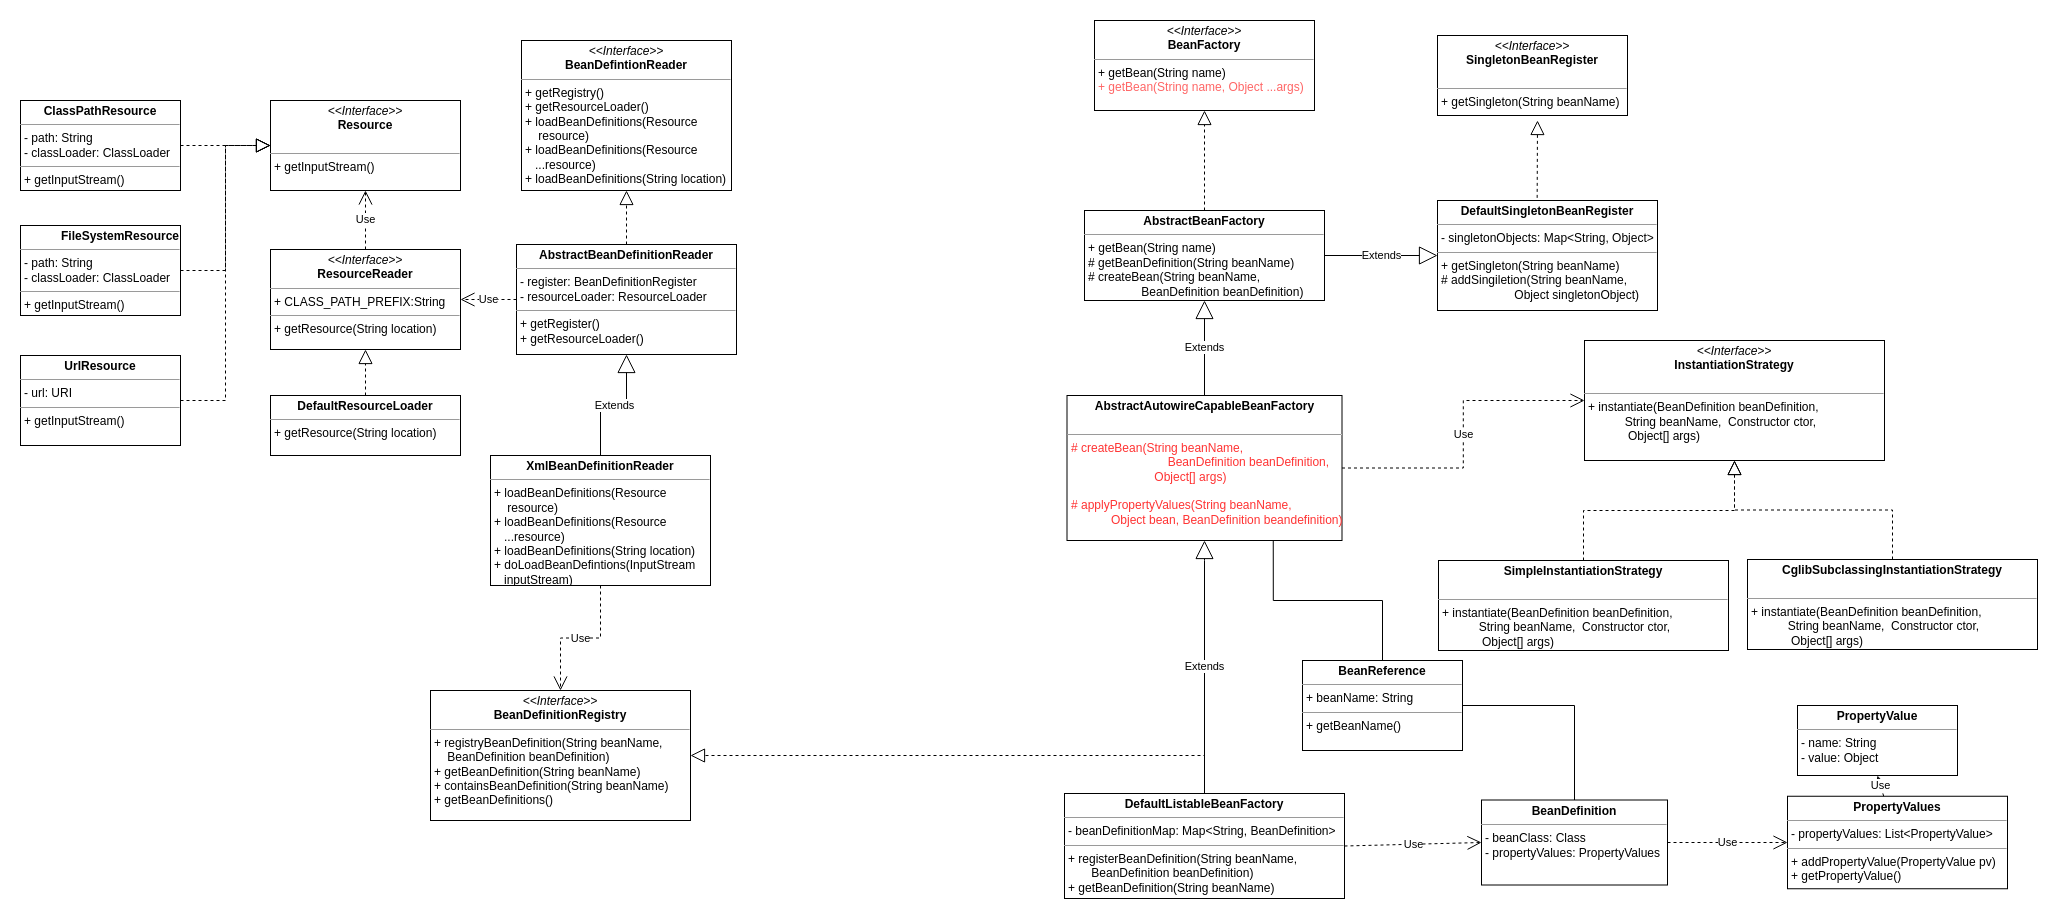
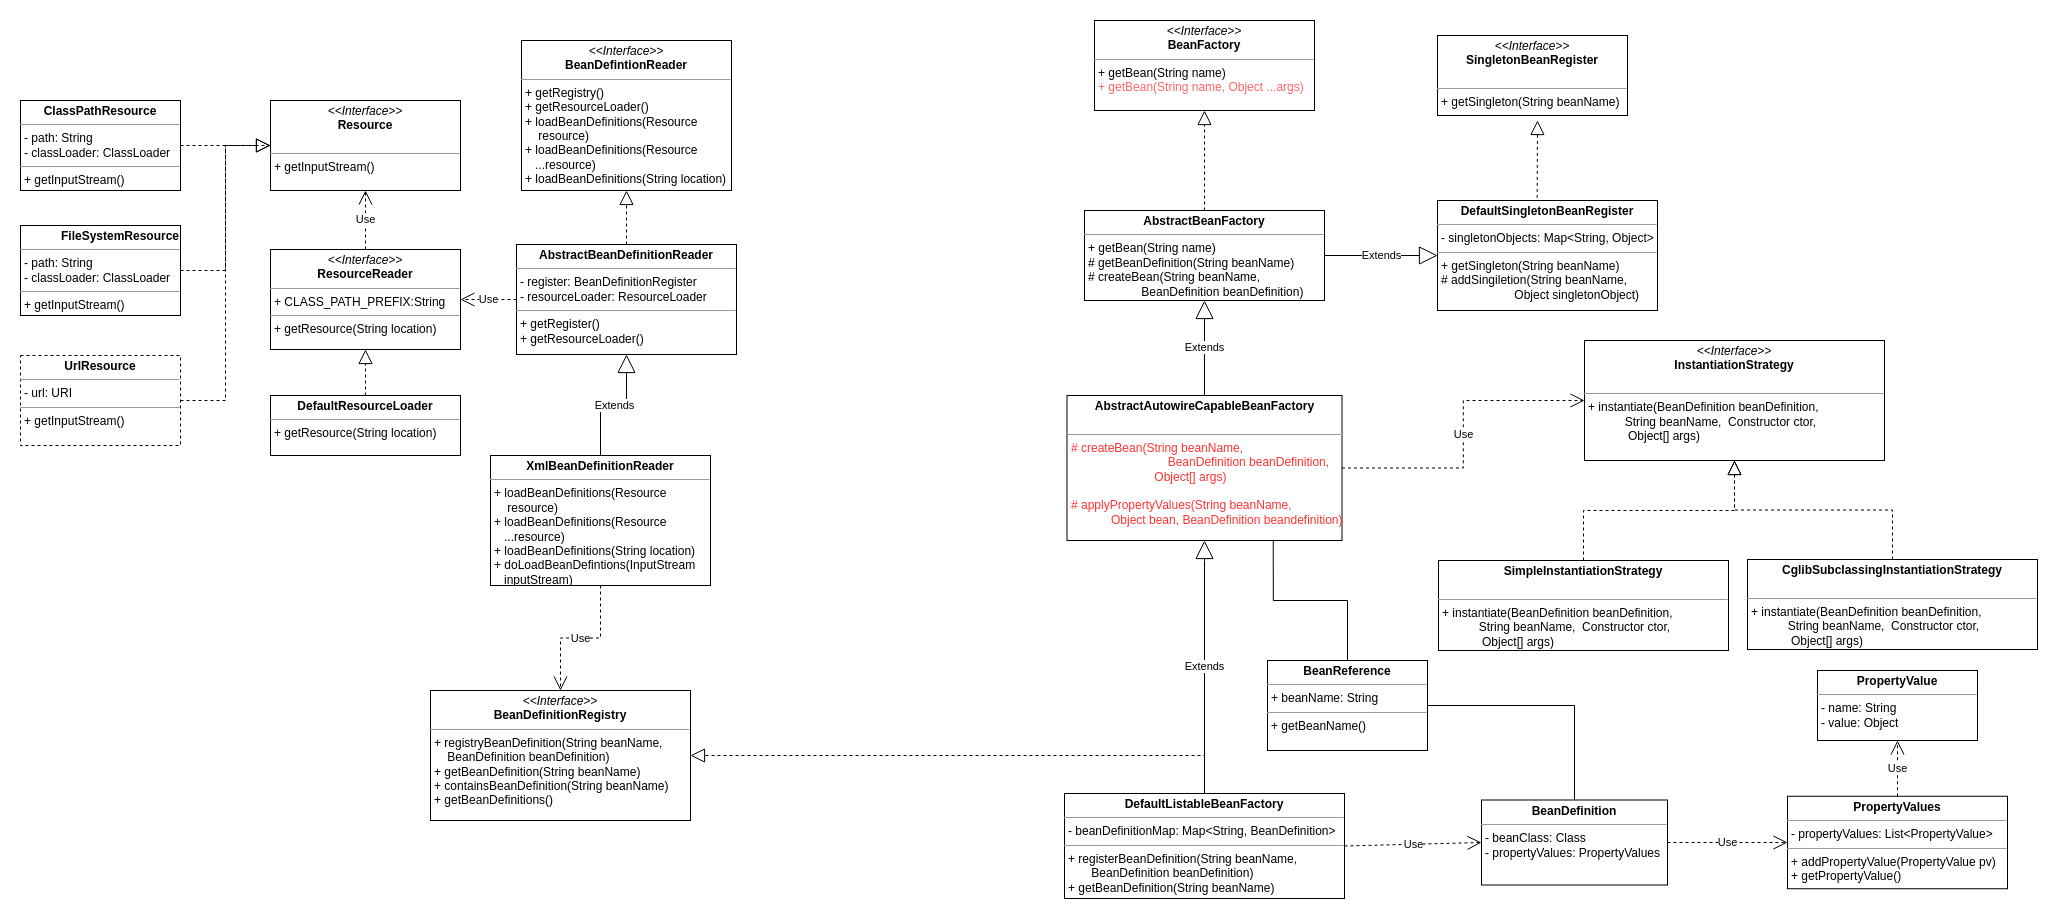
node "UrlResource - url: URI + getInputStream()": style solid -> dashed
edge "UrlResource - url: URI + getInputStream()" -> "<<Interface>> Resource + getInputStream()": arrowhead block -> none
node "BeanReference + beanName: String + getBeanName()": moved (1383, 706) -> (1348, 706)
node "PropertyValue - name: String - value: Object": moved (1878, 741) -> (1898, 706)
